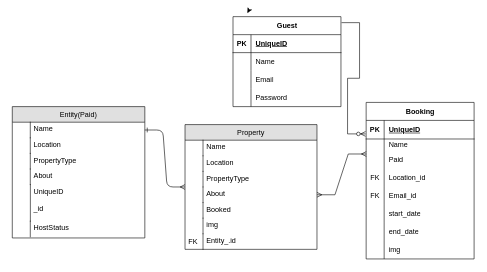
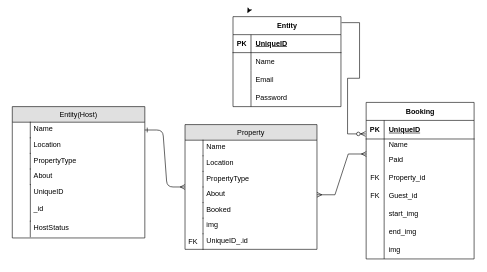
node "Guest": label "Guest" -> "Entity"
node "Entity(Paid)": label "Entity(Paid)" -> "Entity(Host)"
node "Location_id": label "Location_id" -> "Property_id"
node "Email_id": label "Email_id" -> "Guest_id"
node "start_date": label "start_date" -> "start_img"
node "end_date": label "end_date" -> "end_img"
node "Entity_.id": label "Entity_.id" -> "UniqueID_.id"
